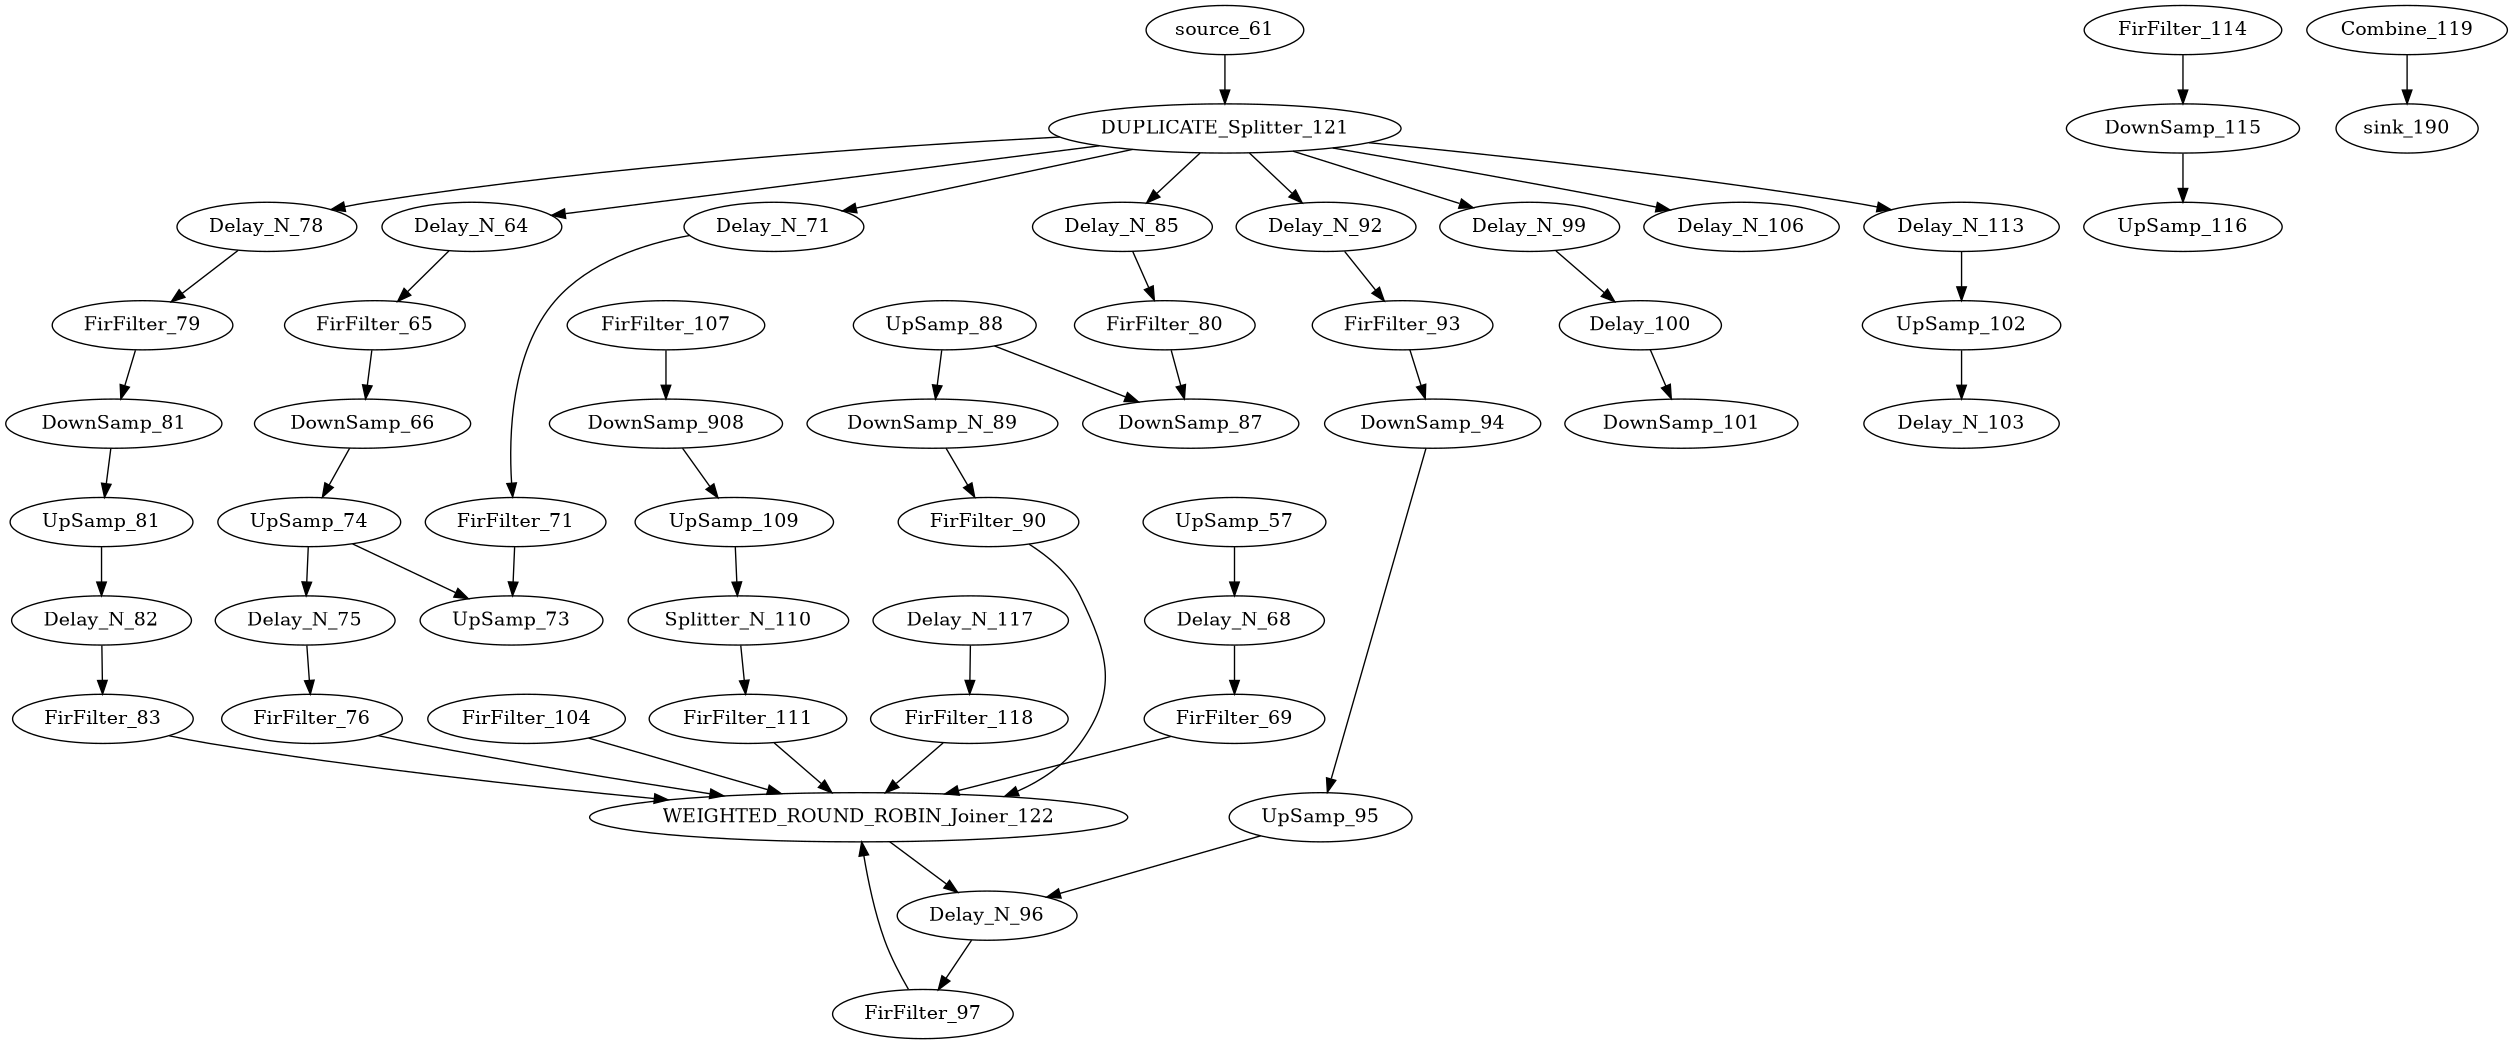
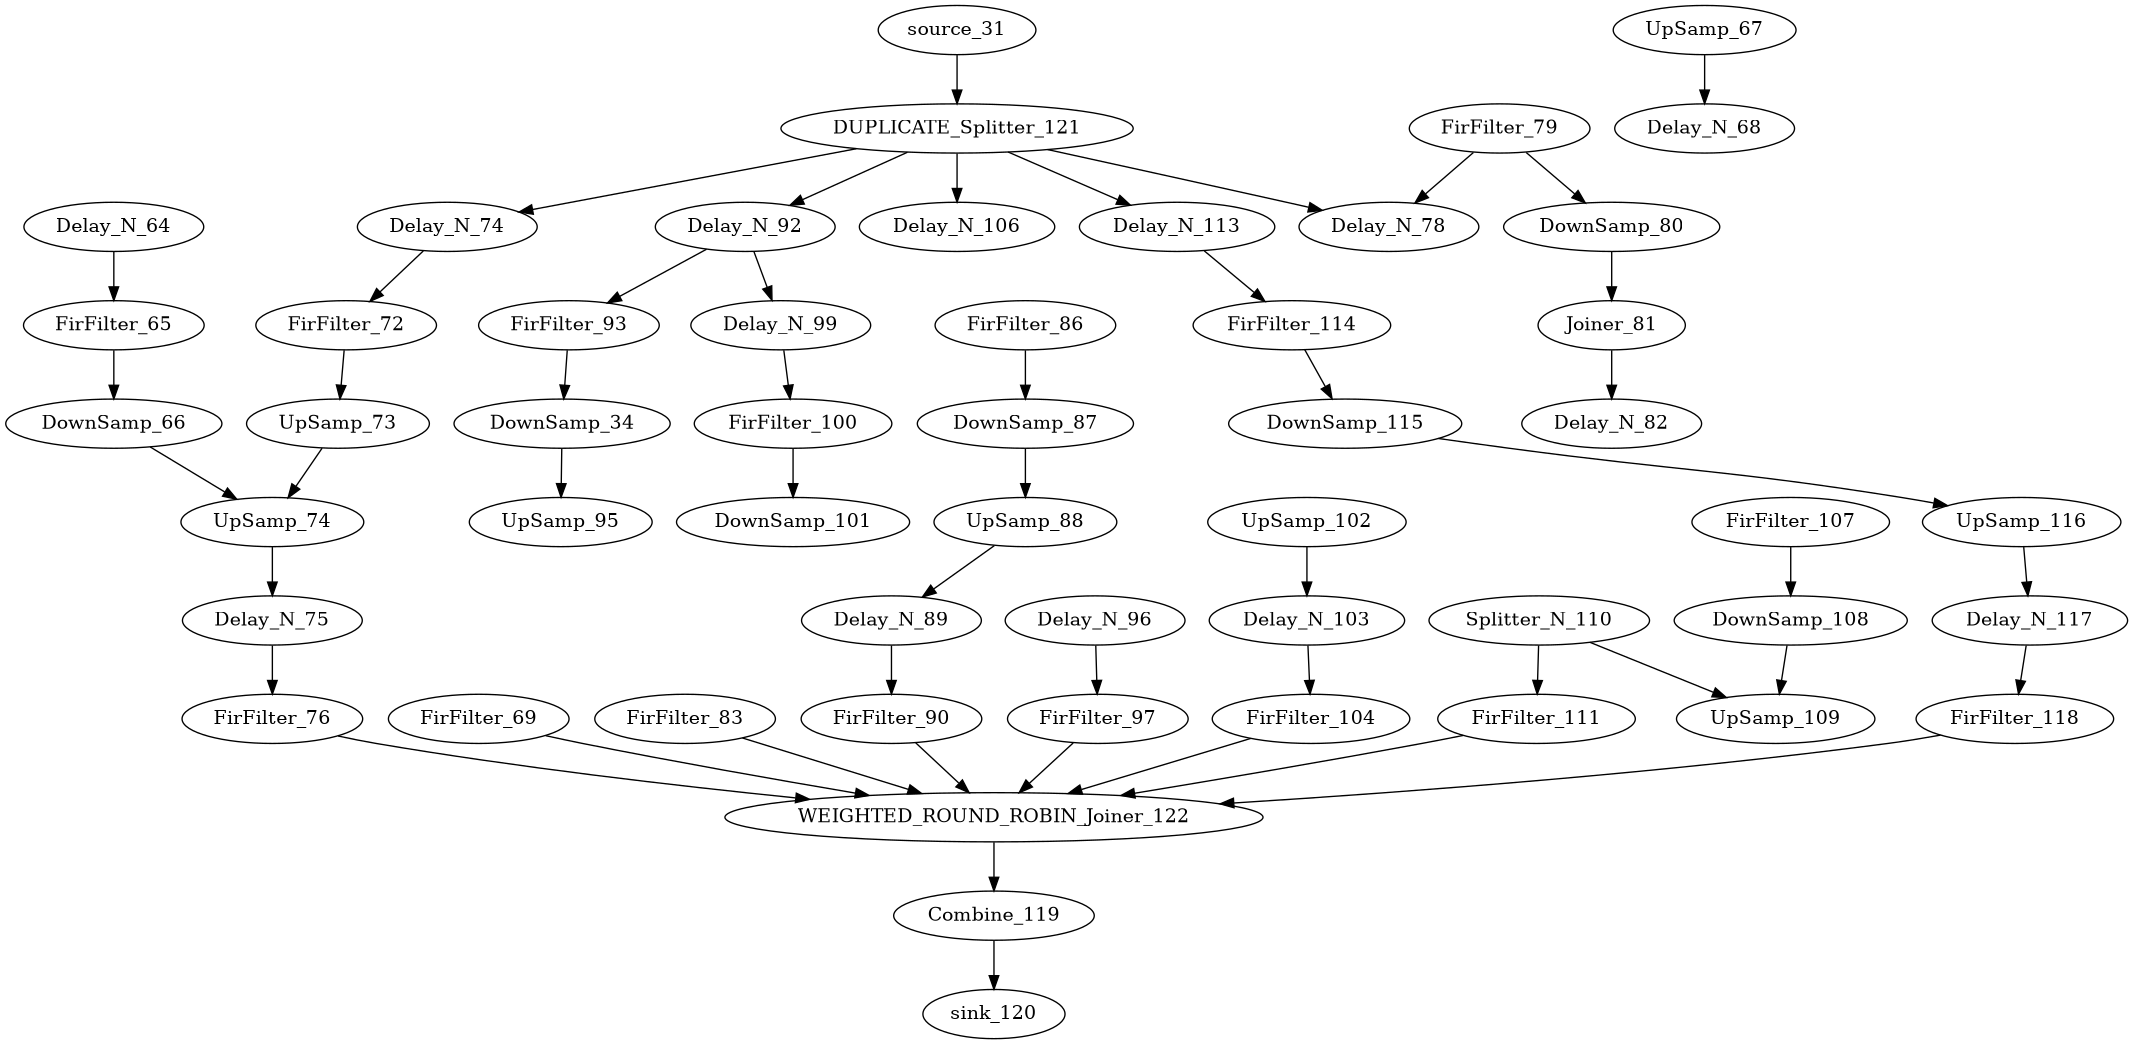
node "source_61": label "source_61" -> "source_31"
node "sink_190": label "sink_190" -> "sink_120"
edge "DUPLICATE_Splitter_121" -> "Delay_N_99": now "Delay_N_92" -> "Delay_N_99"
edge "DUPLICATE_Splitter_121" -> "Delay_N_64": removed
node "Delay_N_71": label "Delay_N_71" -> "Delay_N_74"
node "Delay_N_85": removed
edge "Delay_N_113" -> "UpSamp_102": now "Delay_N_113" -> "FirFilter_114"
edge "Delay_N_78" -> "FirFilter_79": reversed
node "FirFilter_80": label "FirFilter_80" -> "FirFilter_86"
node "Delay_100": label "Delay_100" -> "FirFilter_100"
edge "UpSamp_88" -> "DownSamp_87": reversed
node "DownSamp_81": label "DownSamp_81" -> "DownSamp_80"
node "DownSamp_908": label "DownSamp_908" -> "DownSamp_108"
node "DownSamp_N_89": label "DownSamp_N_89" -> "Delay_N_89"
node "DownSamp_94": label "DownSamp_94" -> "DownSamp_34"
node "UpSamp_81": label "UpSamp_81" -> "Joiner_81"
node "FirFilter_71": label "FirFilter_71" -> "FirFilter_72"
node "UpSamp_57": label "UpSamp_57" -> "UpSamp_67"
edge "UpSamp_109" -> "Splitter_N_110": reversed
edge "UpSamp_116" -> "Delay_N_117": added
edge "UpSamp_74" -> "UpSamp_73": reversed
edge "Delay_N_82" -> "FirFilter_83": removed
edge "Delay_N_68" -> "FirFilter_69": removed
edge "Delay_N_103" -> "FirFilter_104": added
edge "WEIGHTED_ROUND_ROBIN_Joiner_122" -> "Delay_N_96": now "WEIGHTED_ROUND_ROBIN_Joiner_122" -> "Combine_119"
edge "UpSamp_95" -> "Delay_N_96": removed
